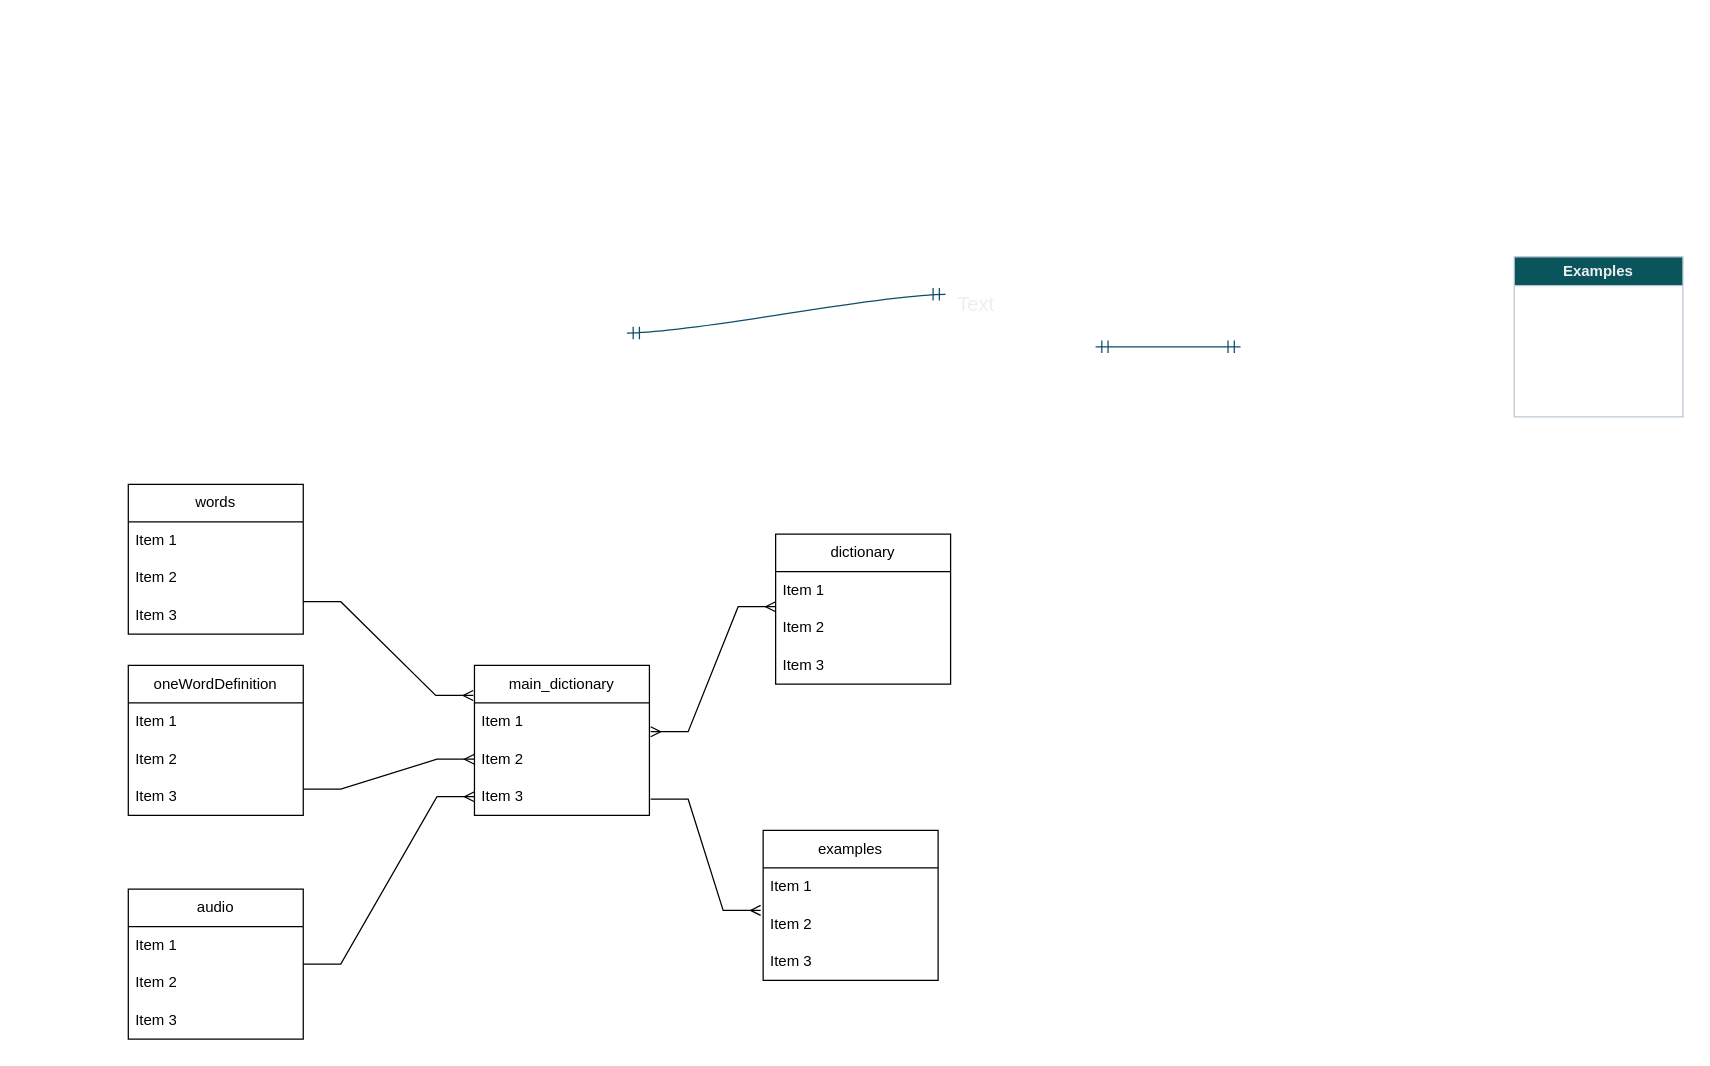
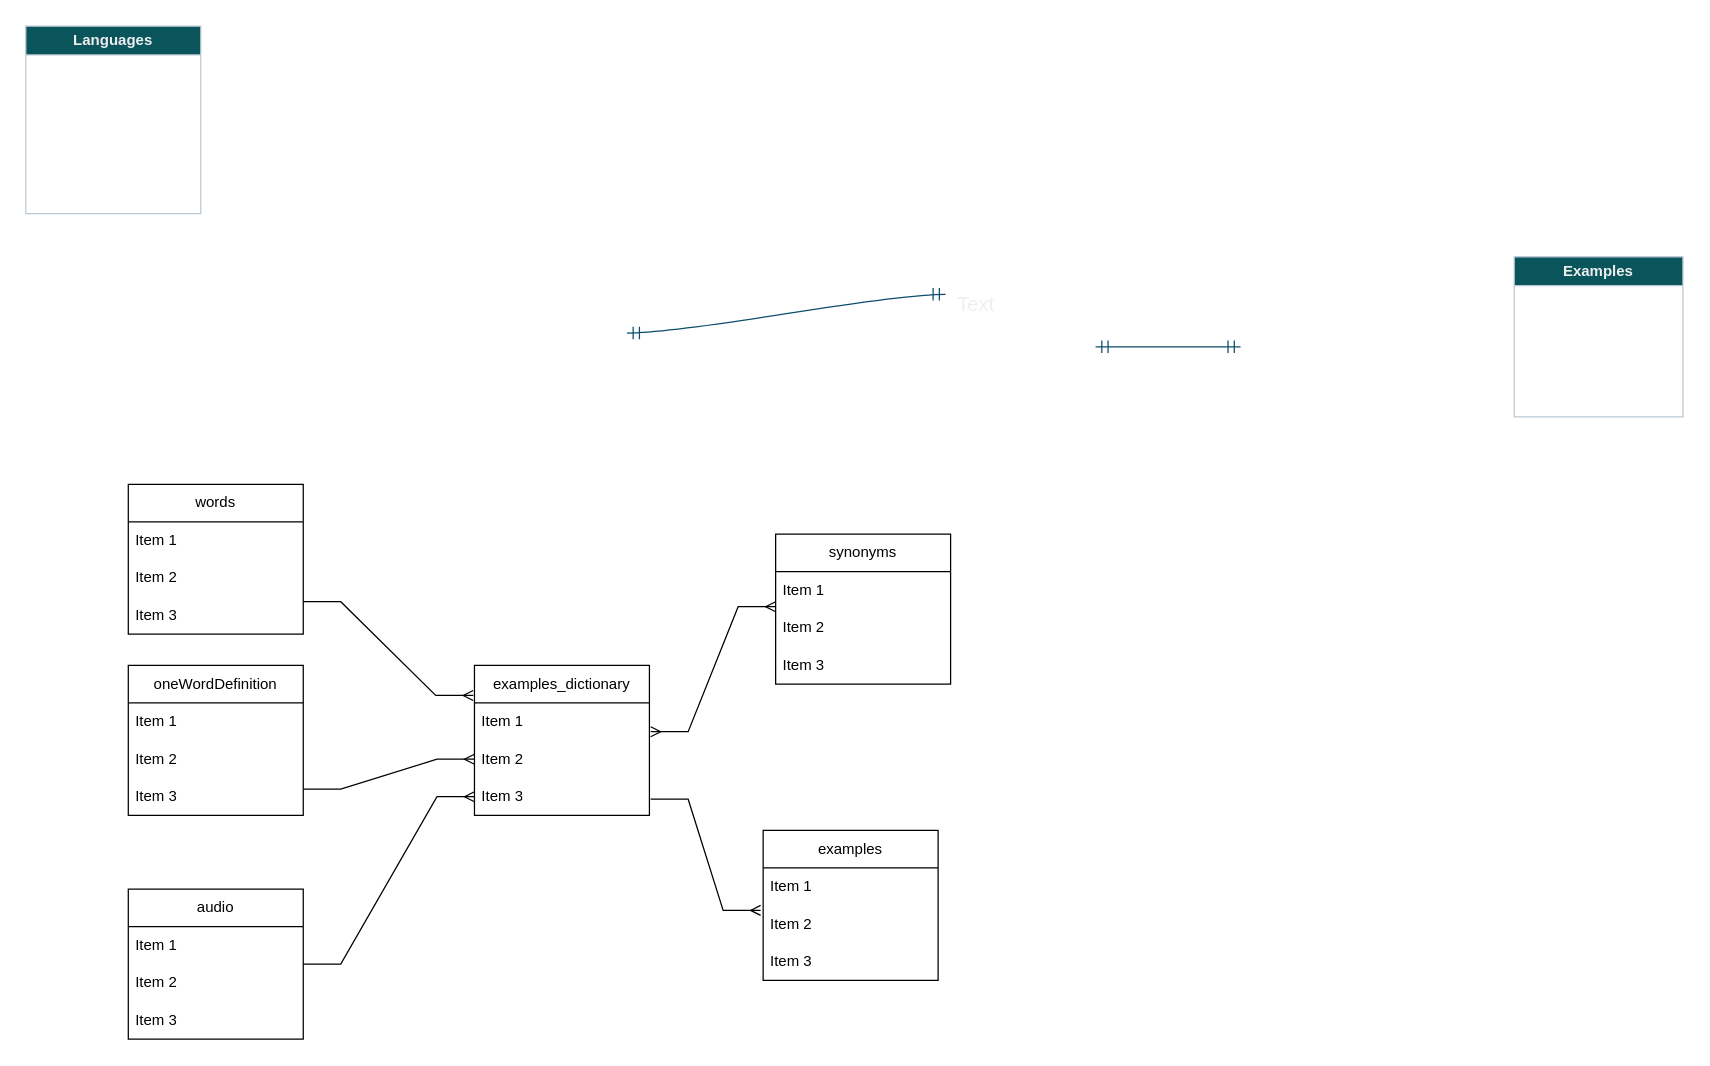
node "Languages": added
node "dictionary": label "dictionary" -> "synonyms"
node "main_dictionary": label "main_dictionary" -> "examples_dictionary"
